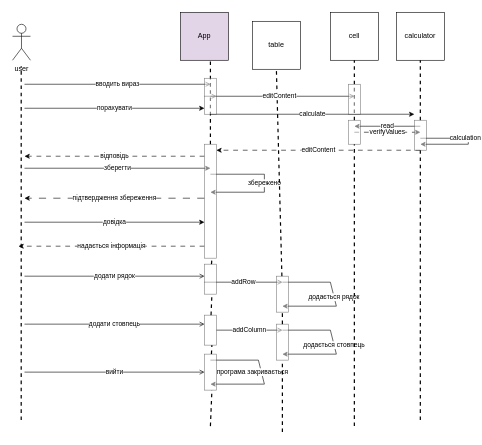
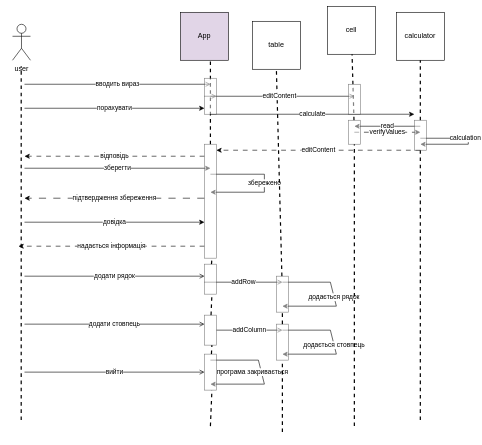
node "cell": moved (354, 36) -> (351, 30)
